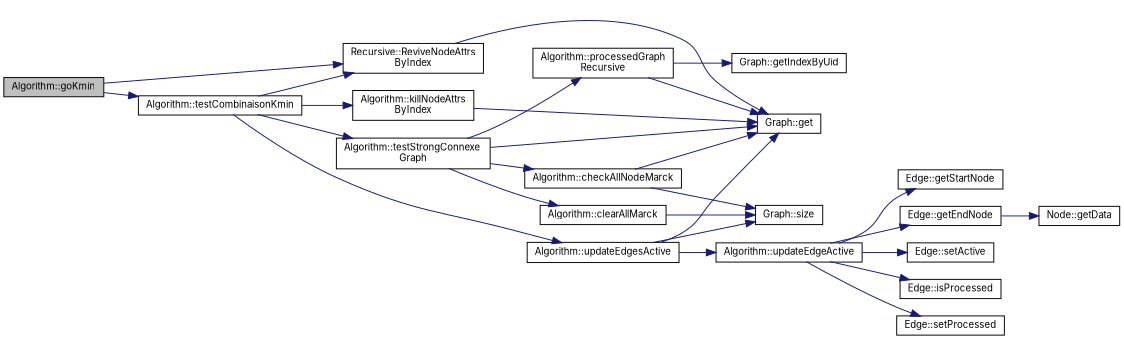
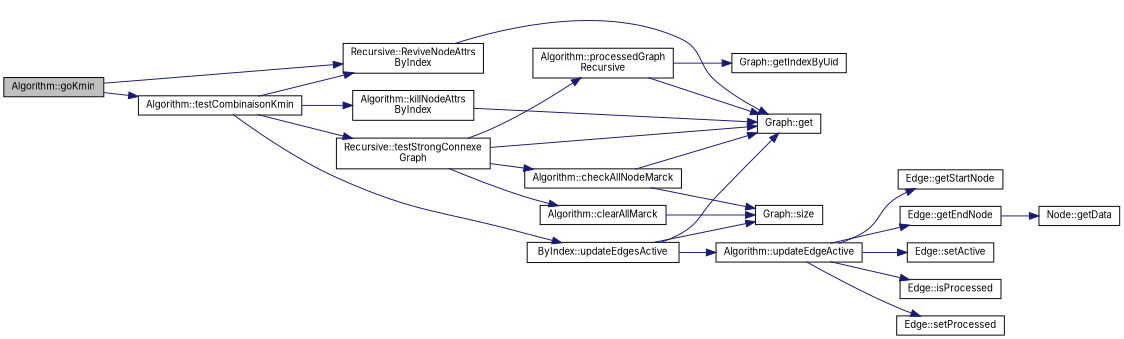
node "Algorithm::testStrongConnexe Graph": label "Algorithm::testStrongConnexe Graph" -> "Recursive::testStrongConnexe Graph"
node "Algorithm::updateEdgesActive": label "Algorithm::updateEdgesActive" -> "ByIndex::updateEdgesActive"
